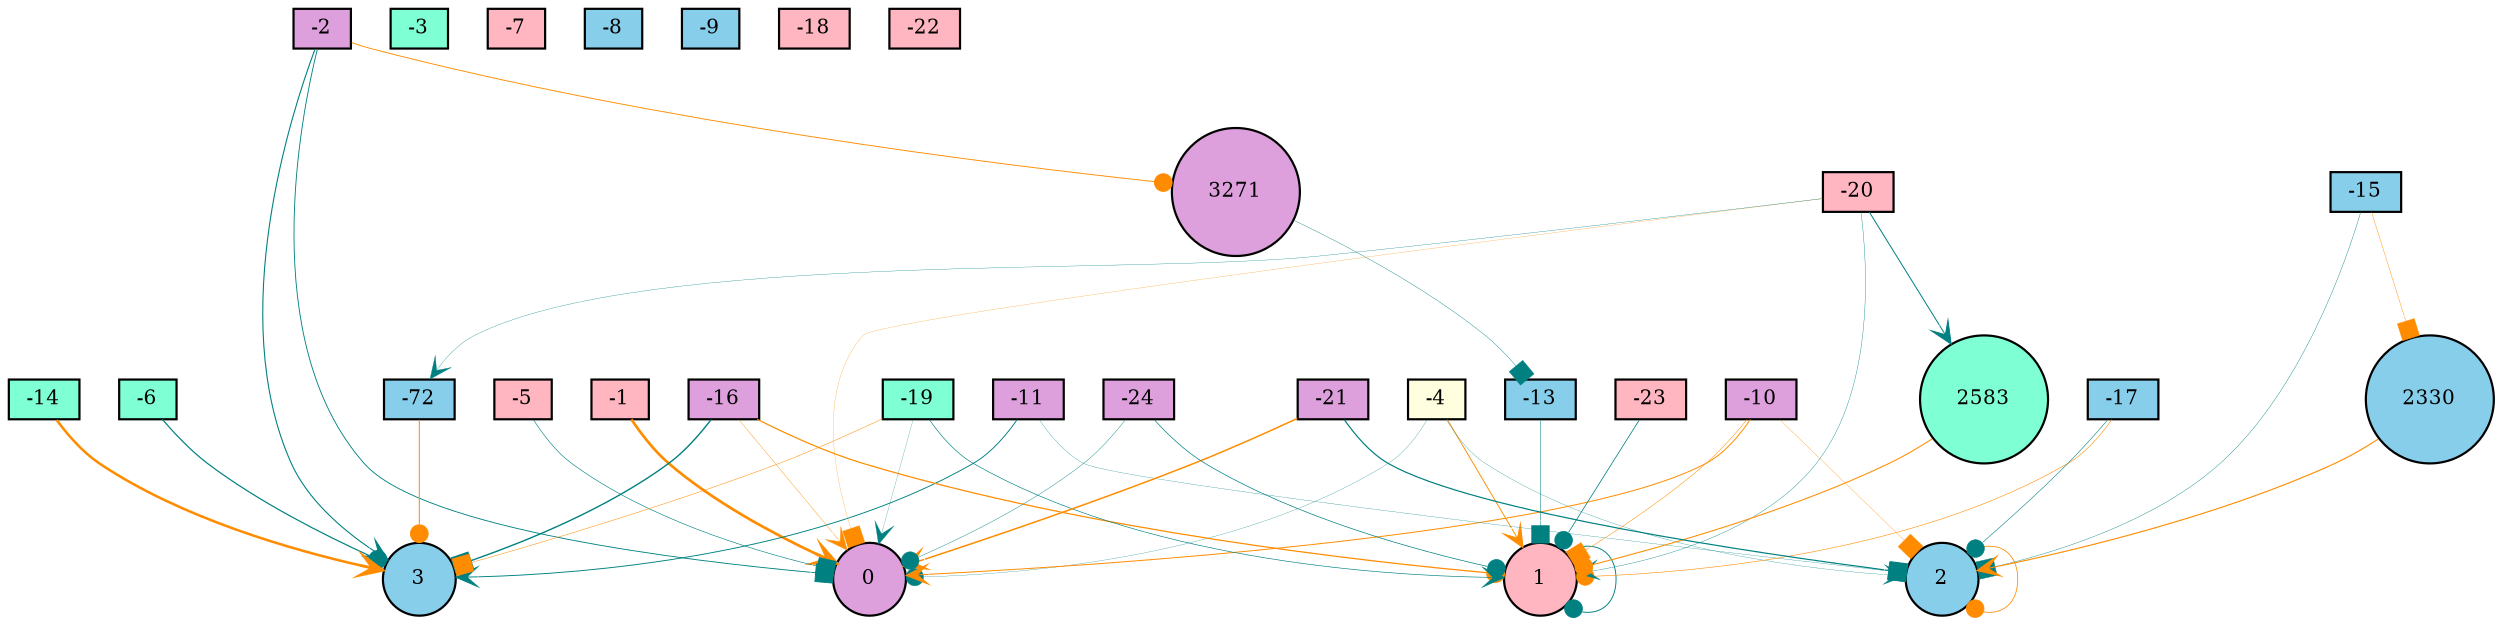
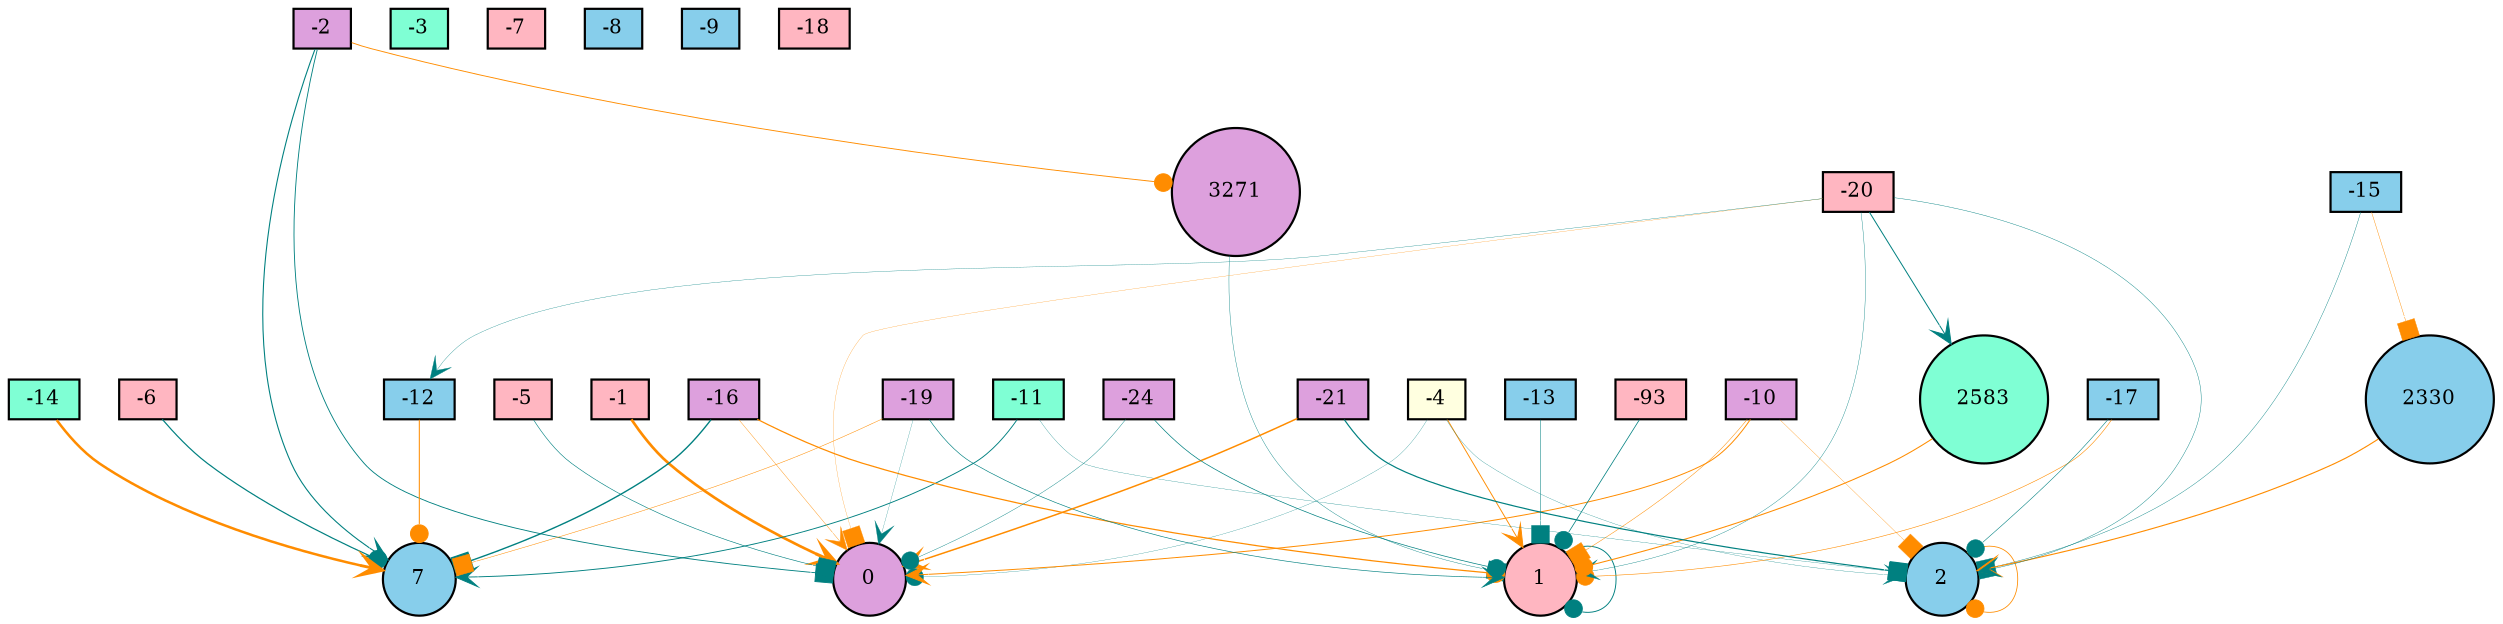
node "-22": removed
edge "3271" -> "-13": now "3271" -> "1"
edge "-20" -> "2": added
node "-6": fillcolor aquamarine -> lightpink
node "-72": label "-72" -> "-12"
node "-19": fillcolor aquamarine -> plum
node "-11": fillcolor plum -> aquamarine
node "-23": label "-23" -> "-93"
node "3": label "3" -> "7"
